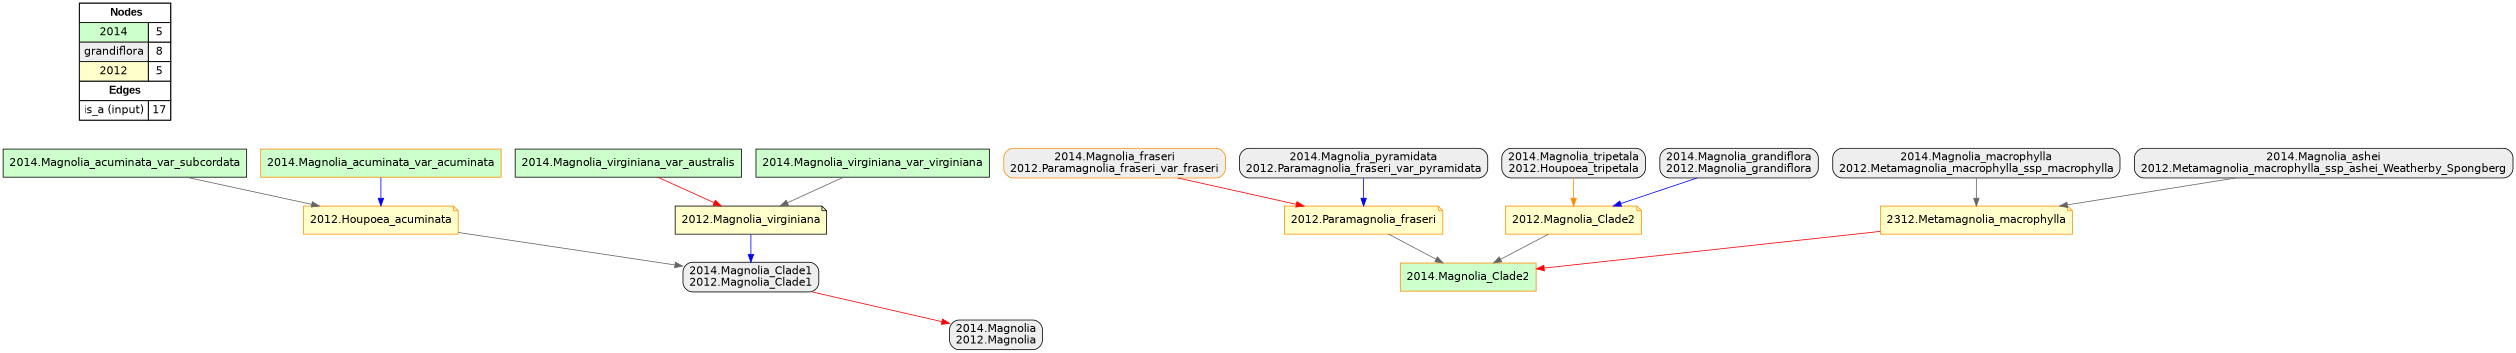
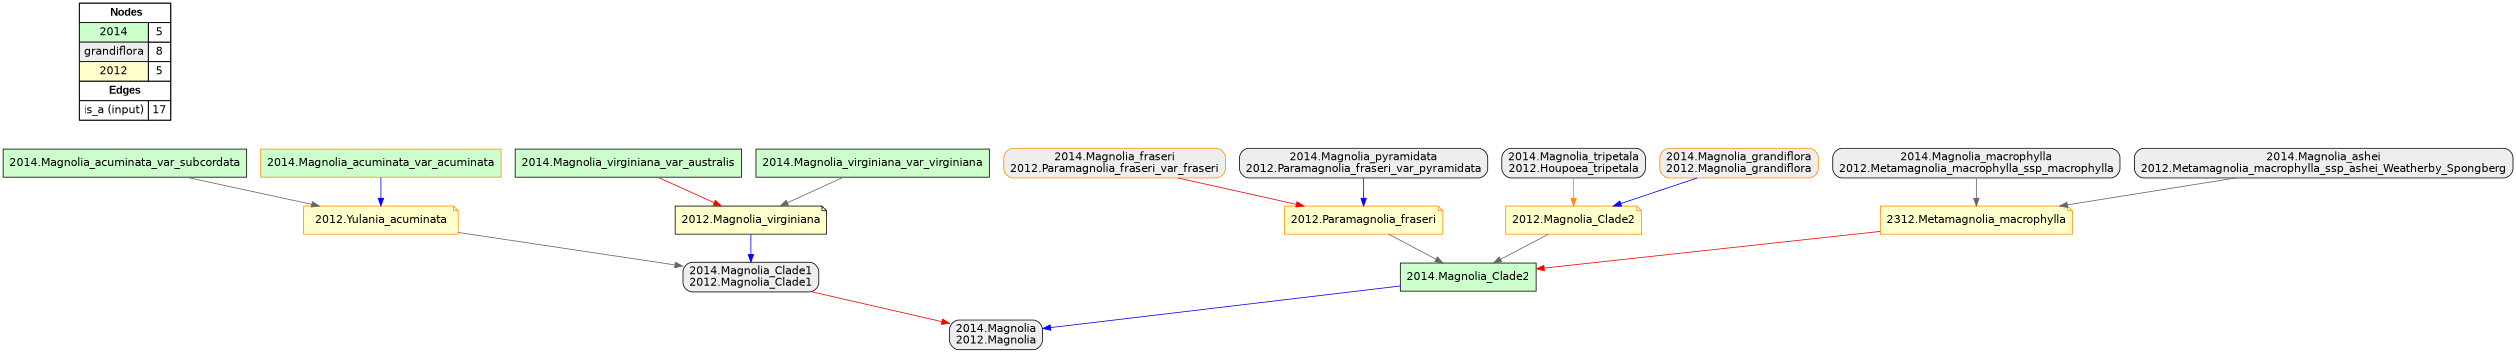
node "2014.Magnolia_grandiflora 2012.Magnolia_grandiflora": color black -> darkorange
node "2012.Houpoea_acuminata": label "2012.Houpoea_acuminata" -> "2012.Yulania_acuminata"
node "2014.Magnolia_Clade2": color darkorange -> black
edge "2014.Magnolia_Clade2" -> "2014.Magnolia 2012.Magnolia": added
